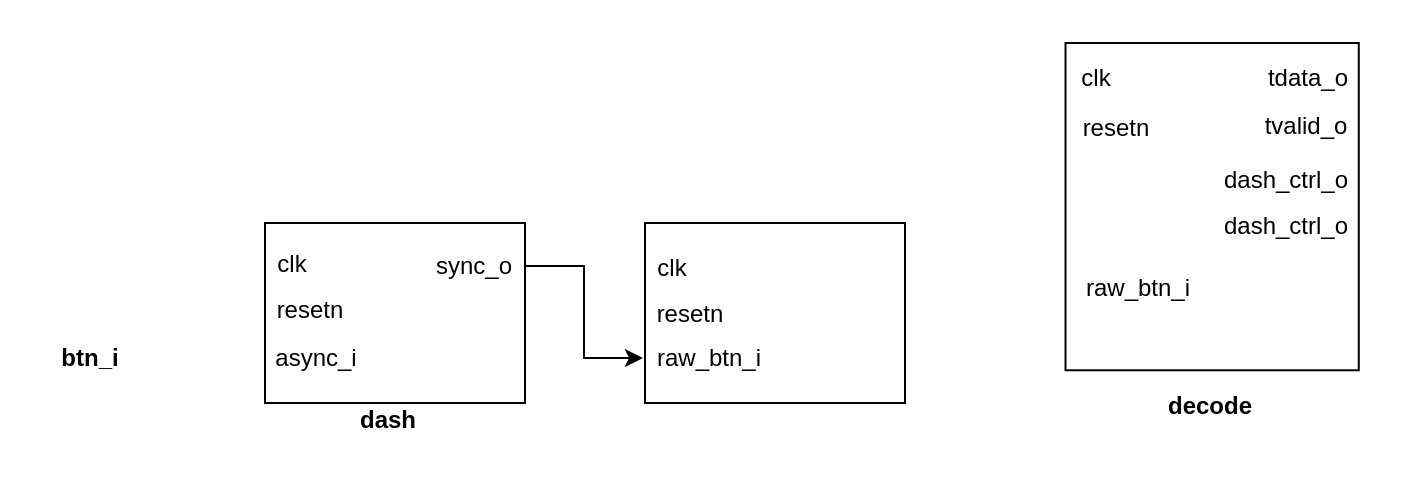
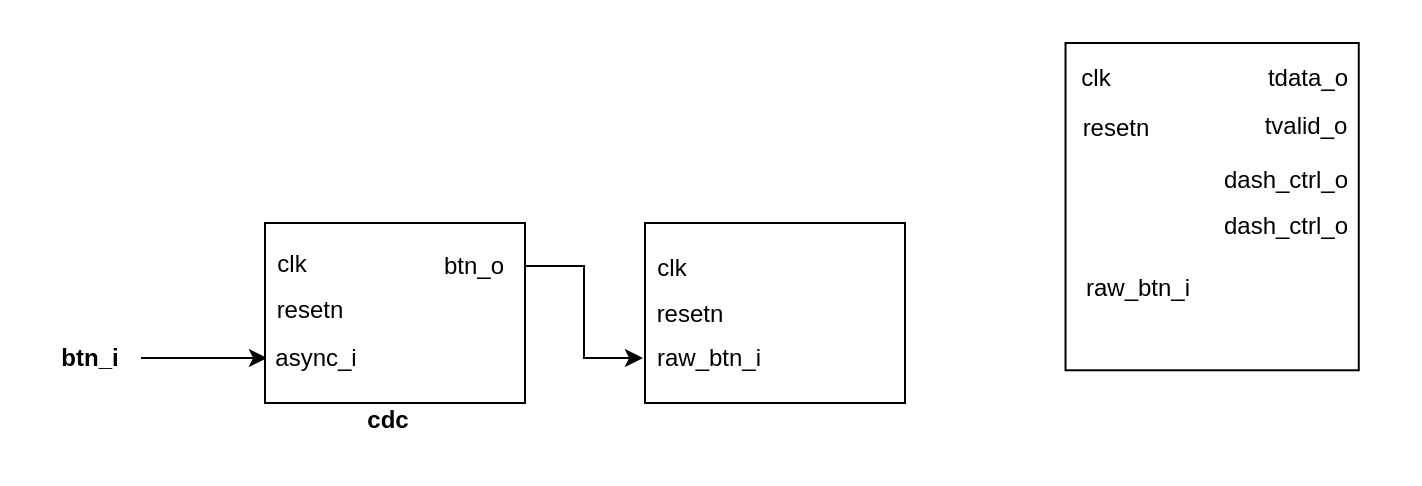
node "sync_o": label "sync_o" -> "btn_o"
edge "btn_i" -> "async_i": added
node "decode": removed
node "dash": label "dash" -> "cdc"
